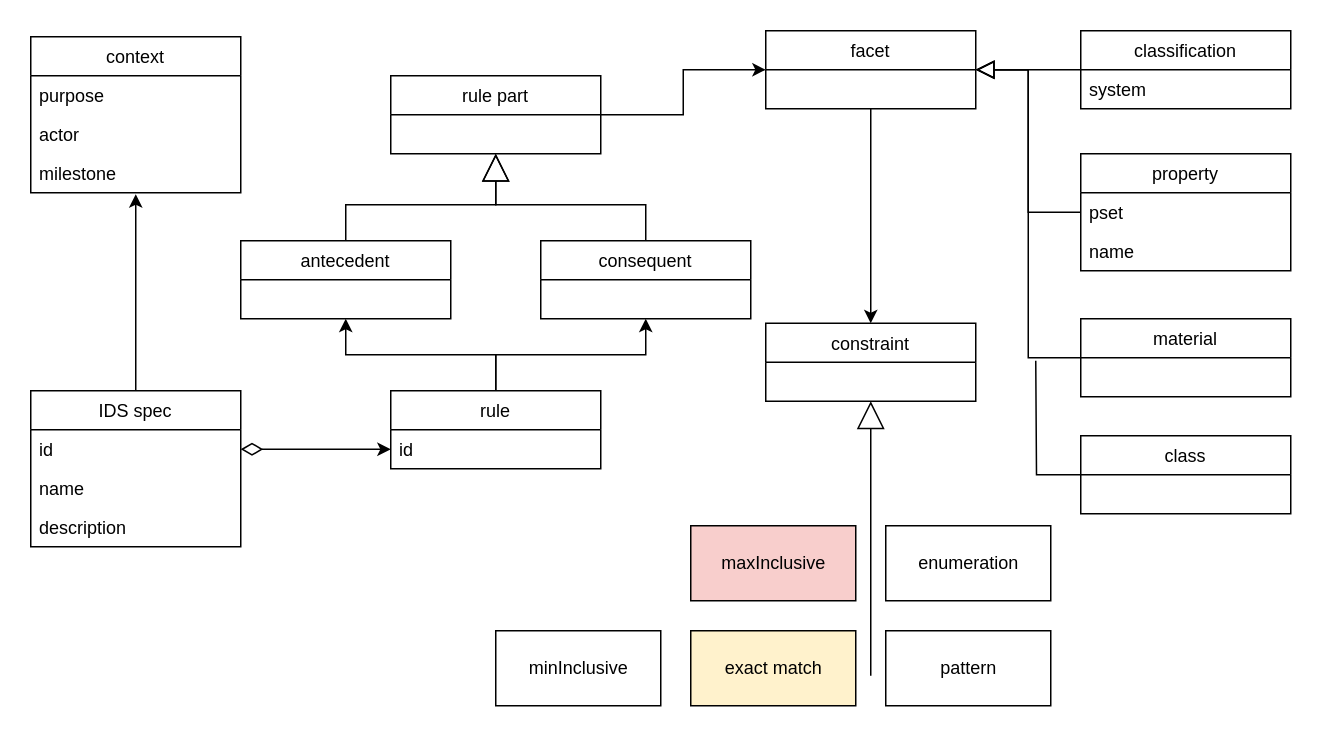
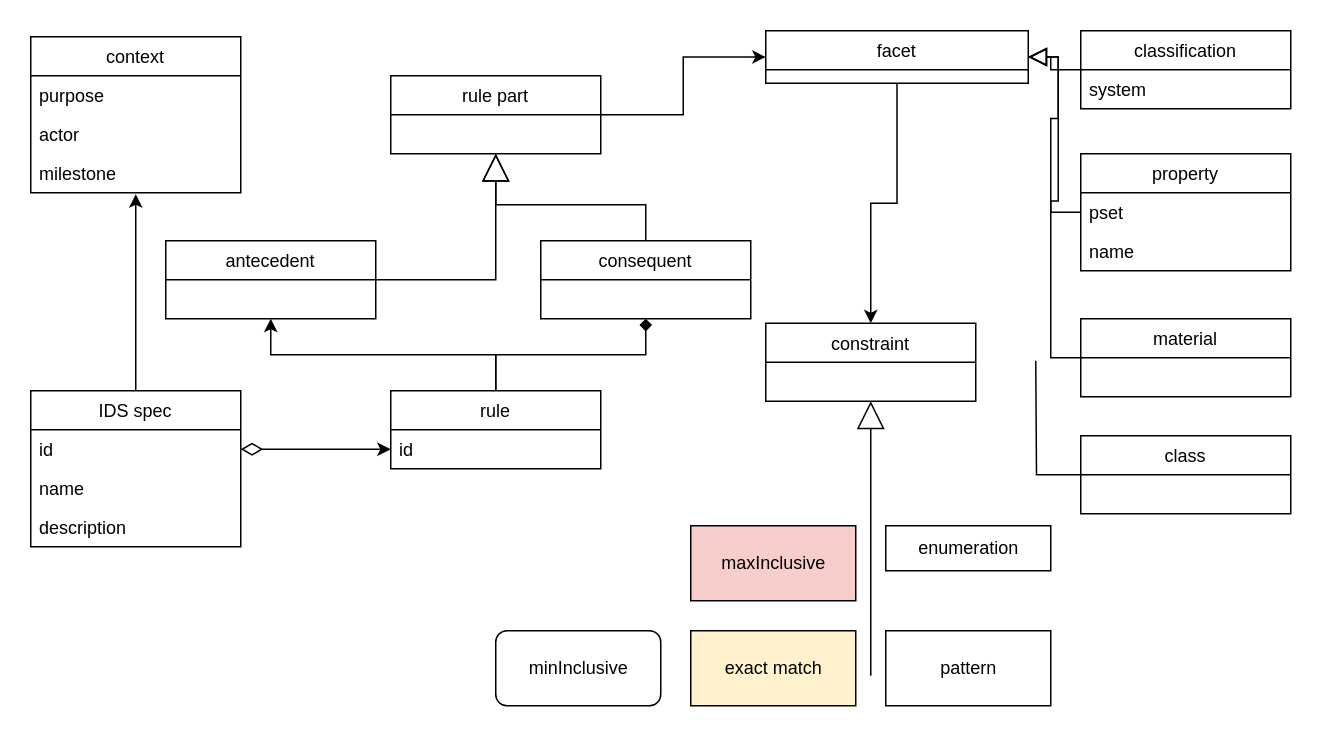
node "facet": size 210x78 -> 263x53
node "antecedent": moved (346, 280) -> (271, 280)
edge "rule" -> "consequent": arrowhead classic -> diamond
node "enumeration": size 165x75 -> 165x45
node "minInclusive": shape rectangle -> rounded rectangle
